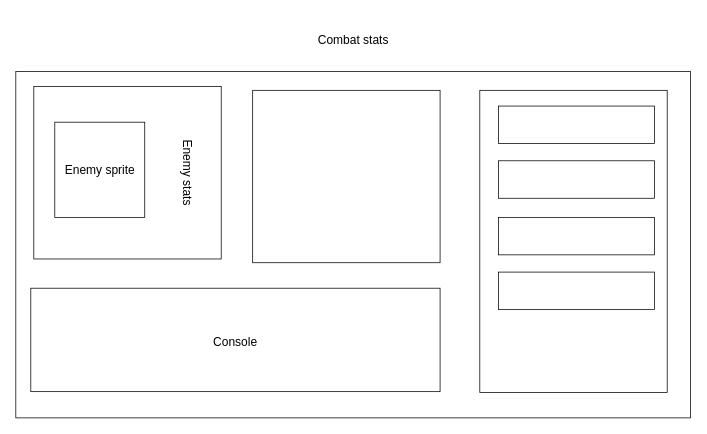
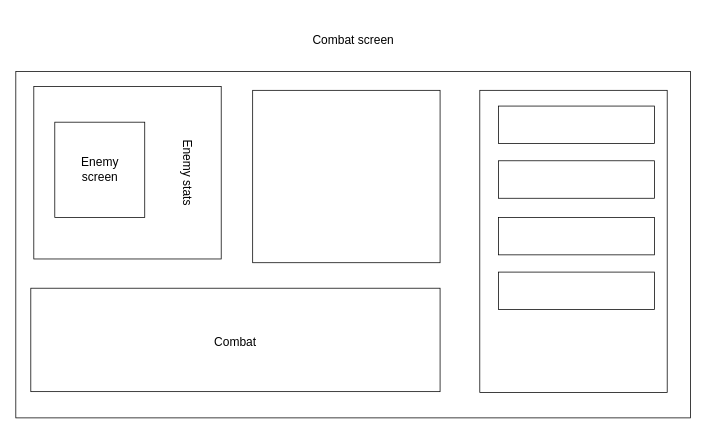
node "Combat stats": label "Combat stats" -> "Combat screen"
node "Enemy sprite": label "Enemy sprite" -> "Enemy screen"
node "Console": label "Console" -> "Combat"
